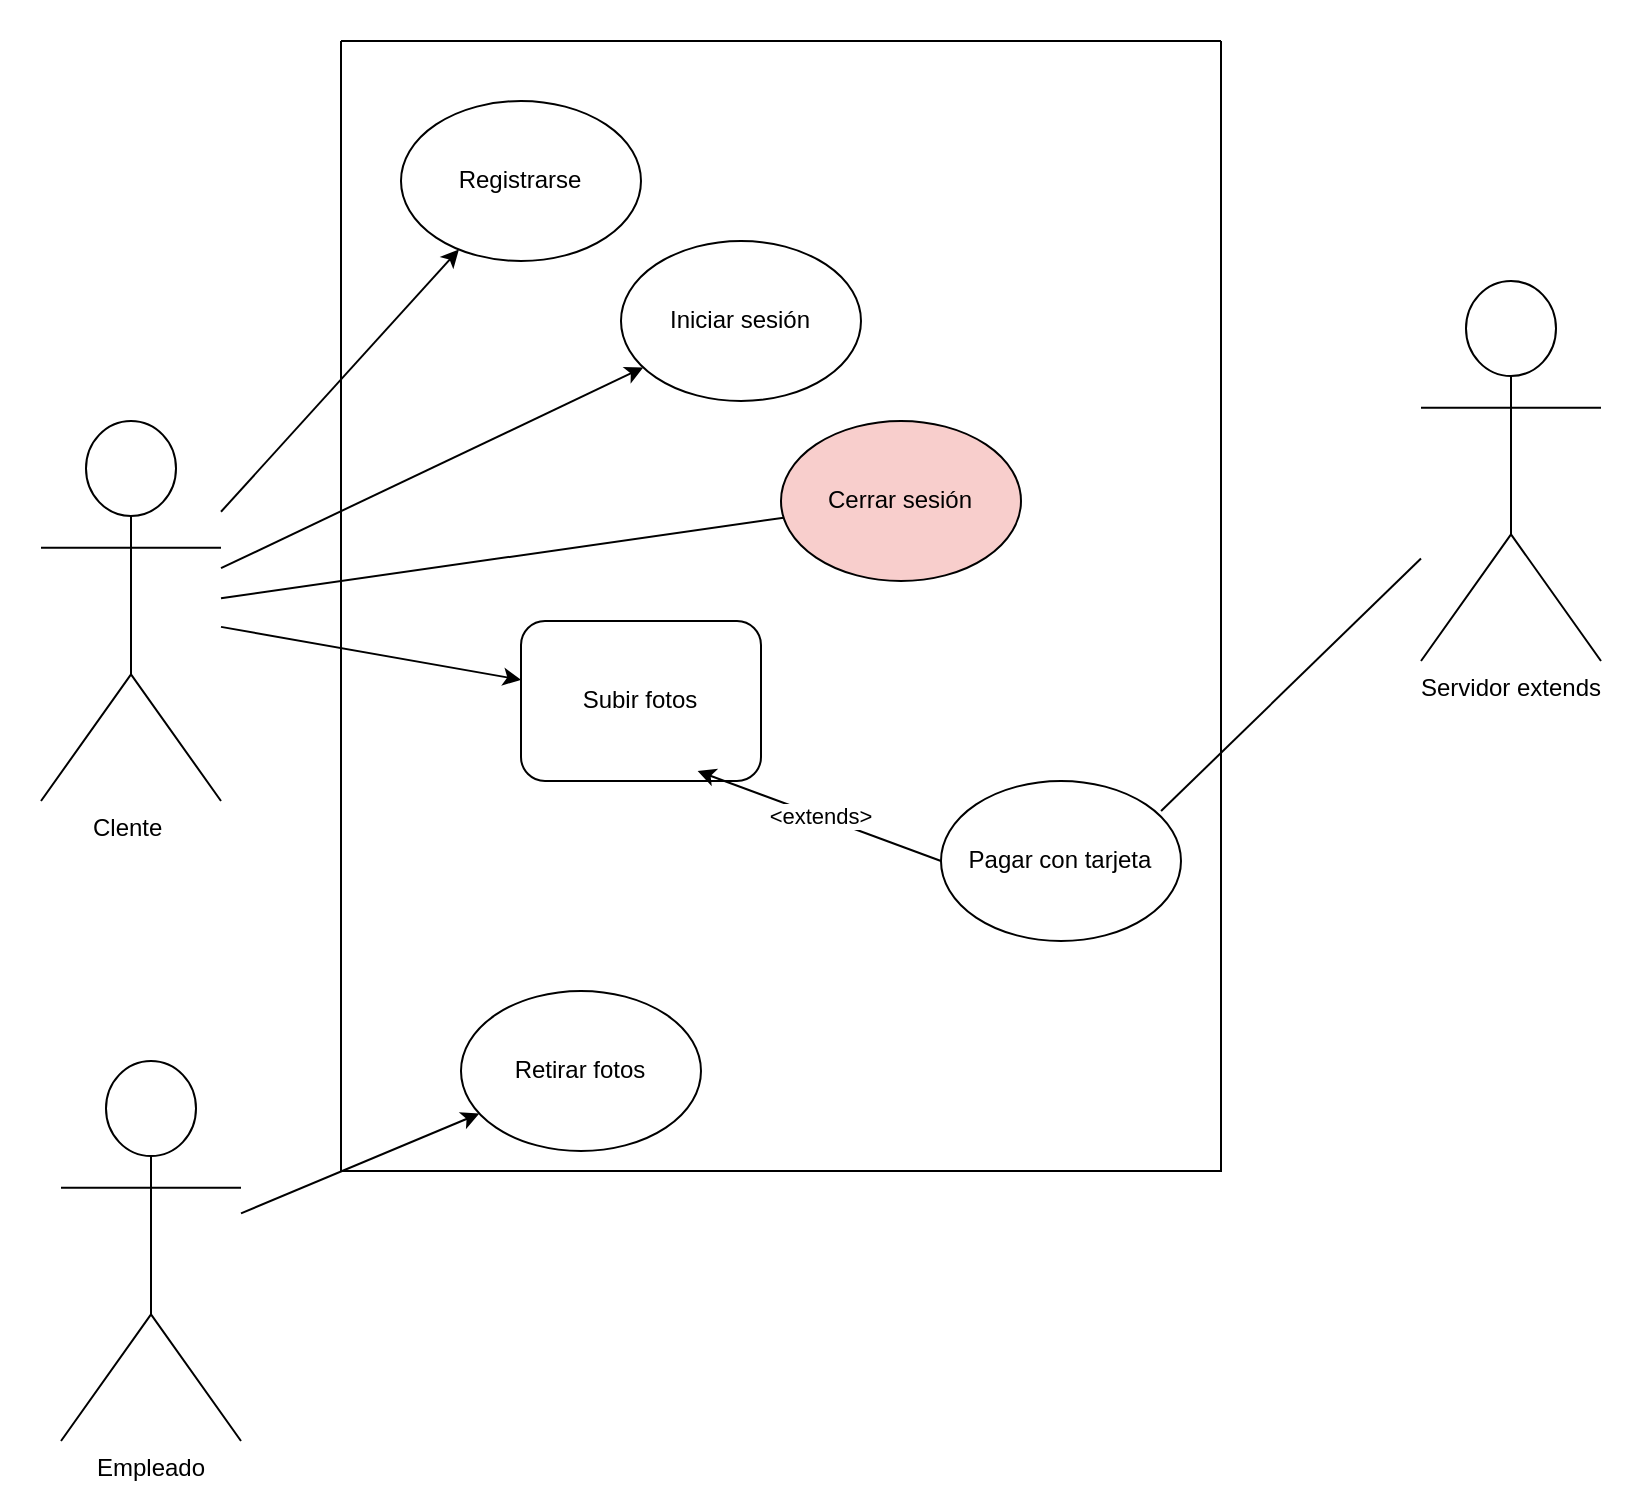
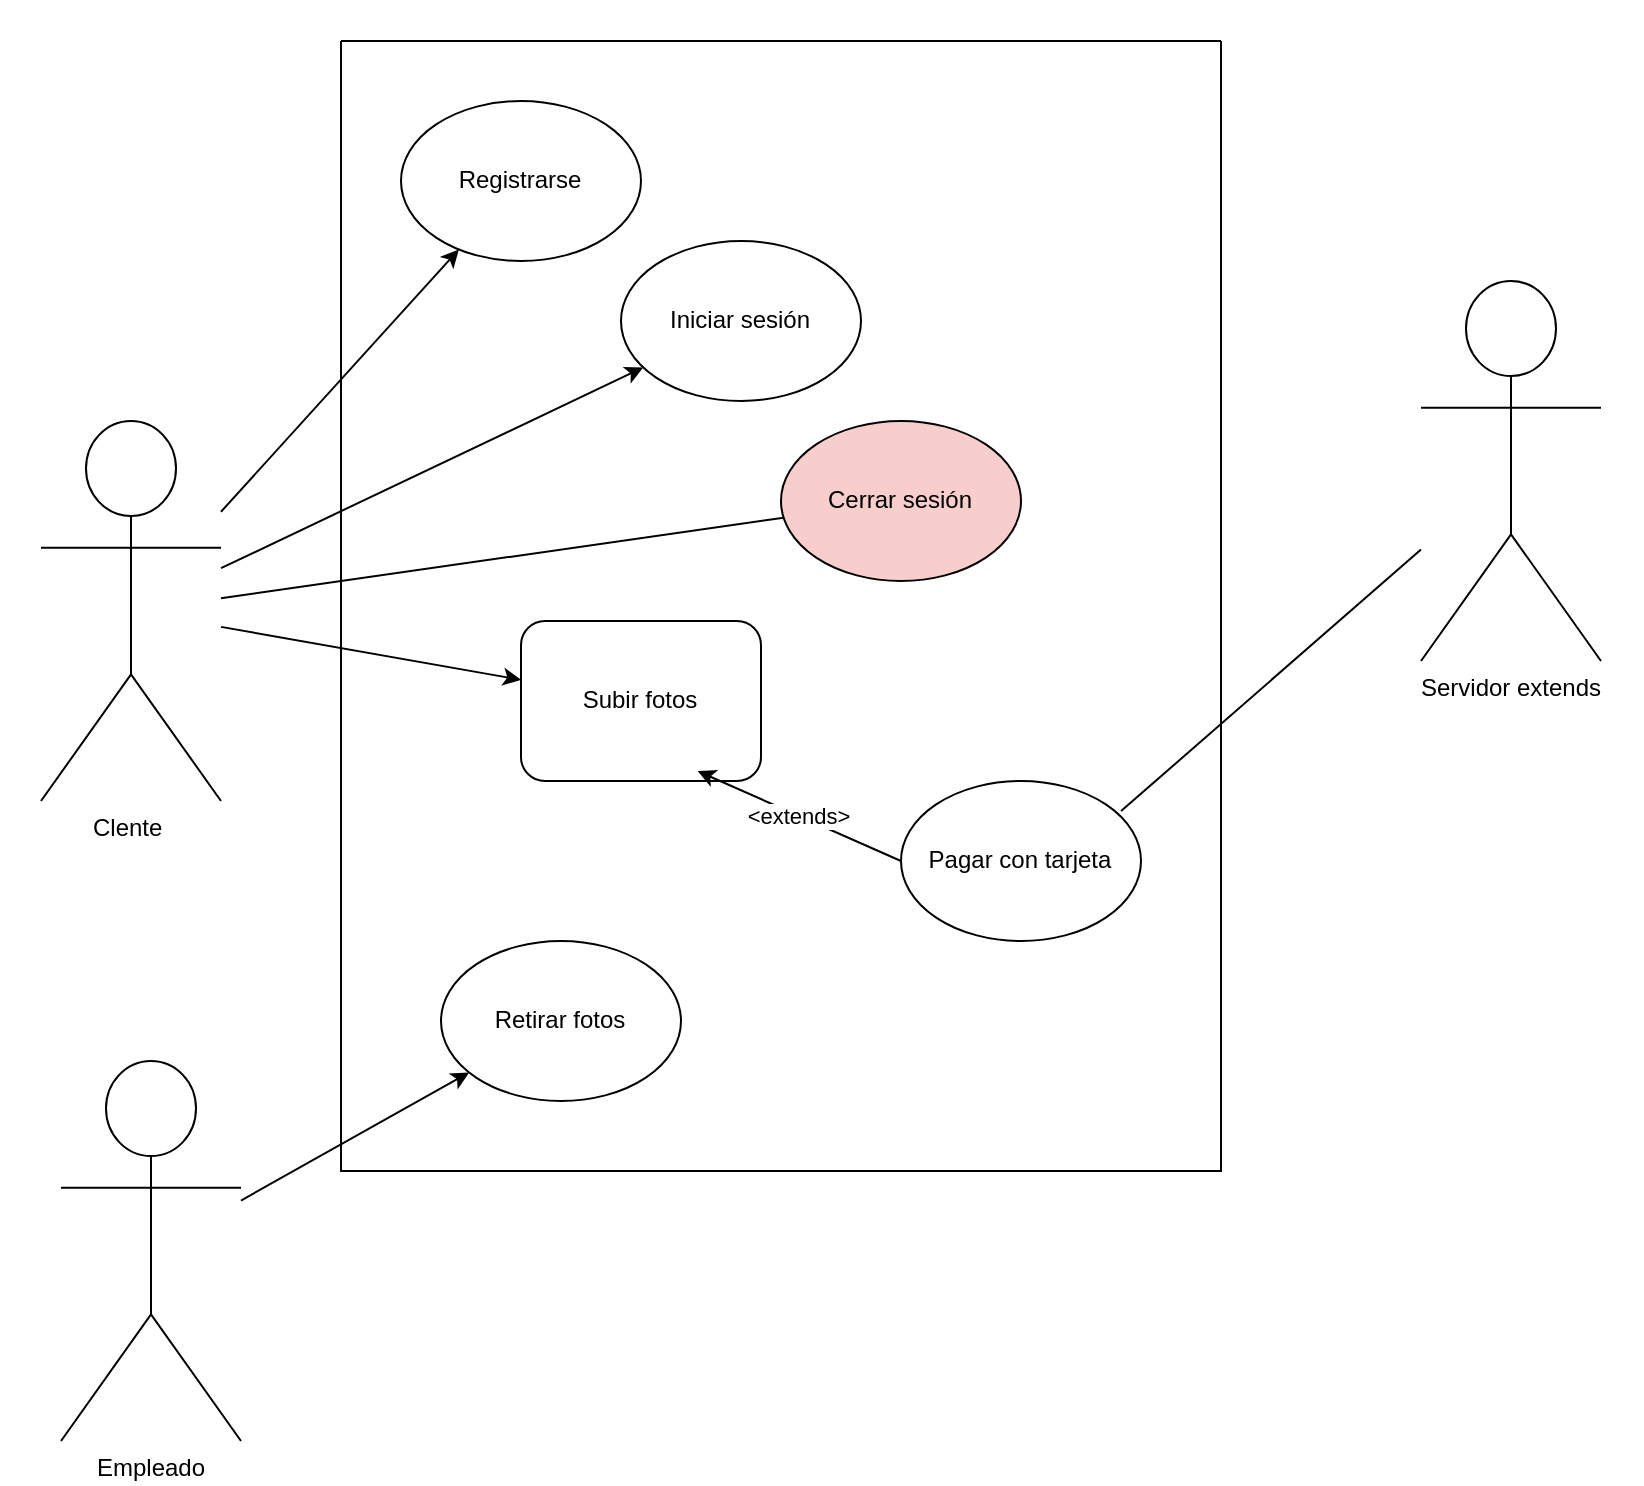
node "Pagar con tarjeta": moved (1061, 861) -> (1021, 861)
node "Retirar fotos": moved (581, 1071) -> (561, 1021)
